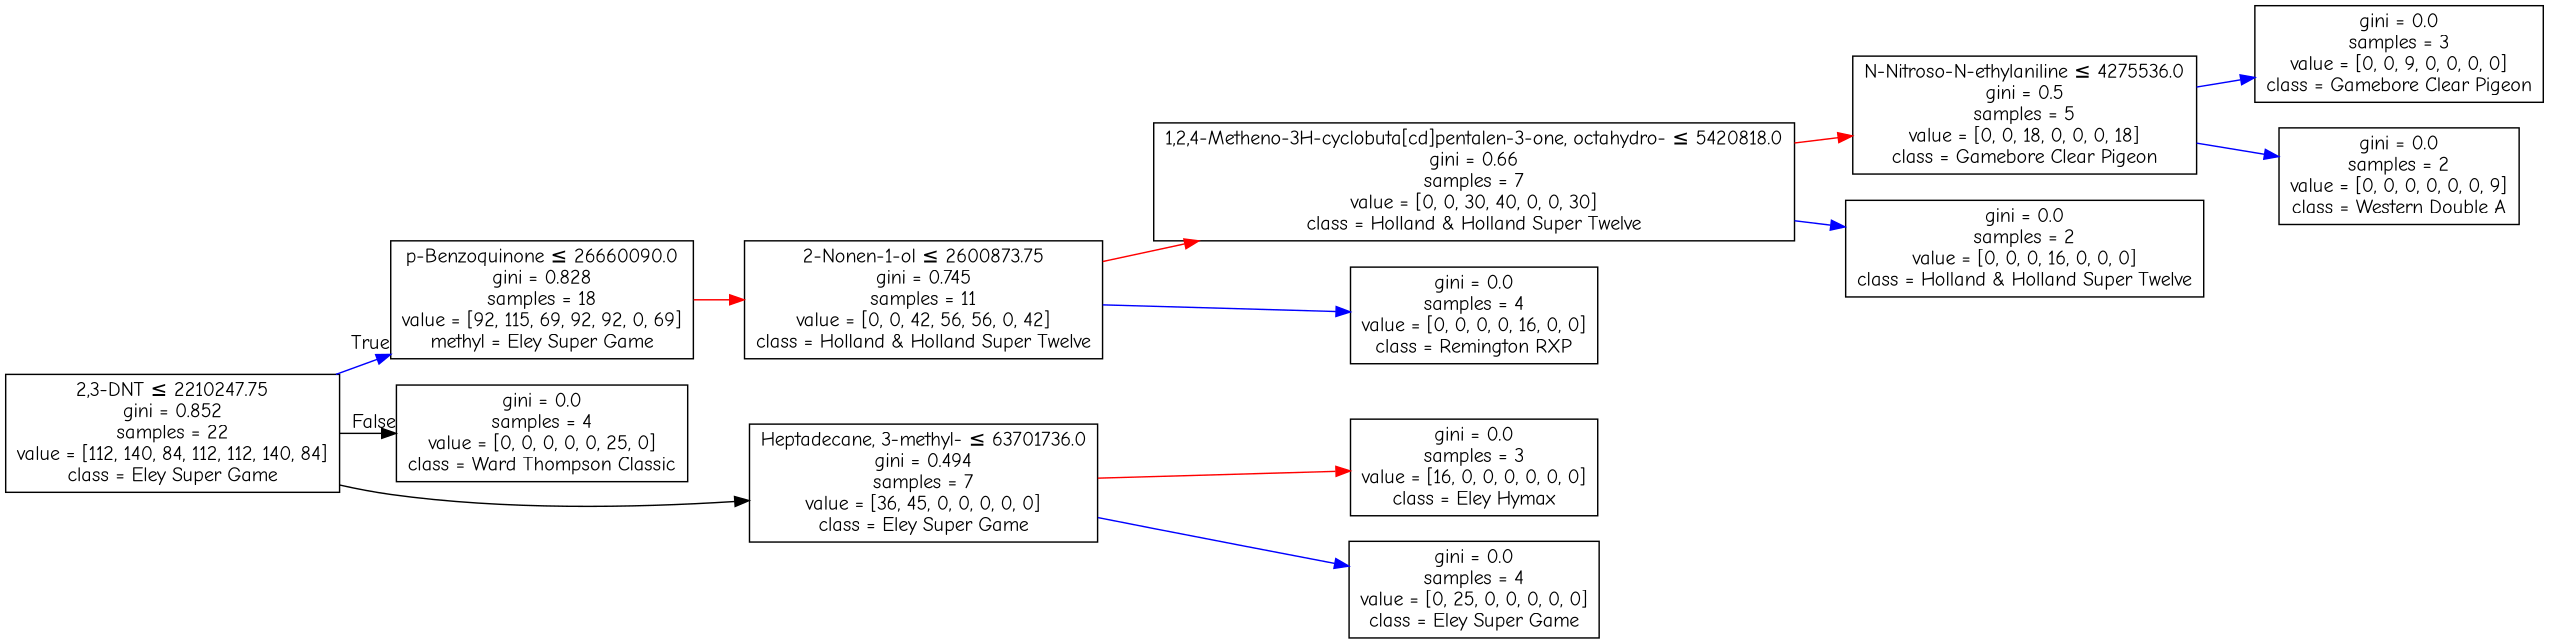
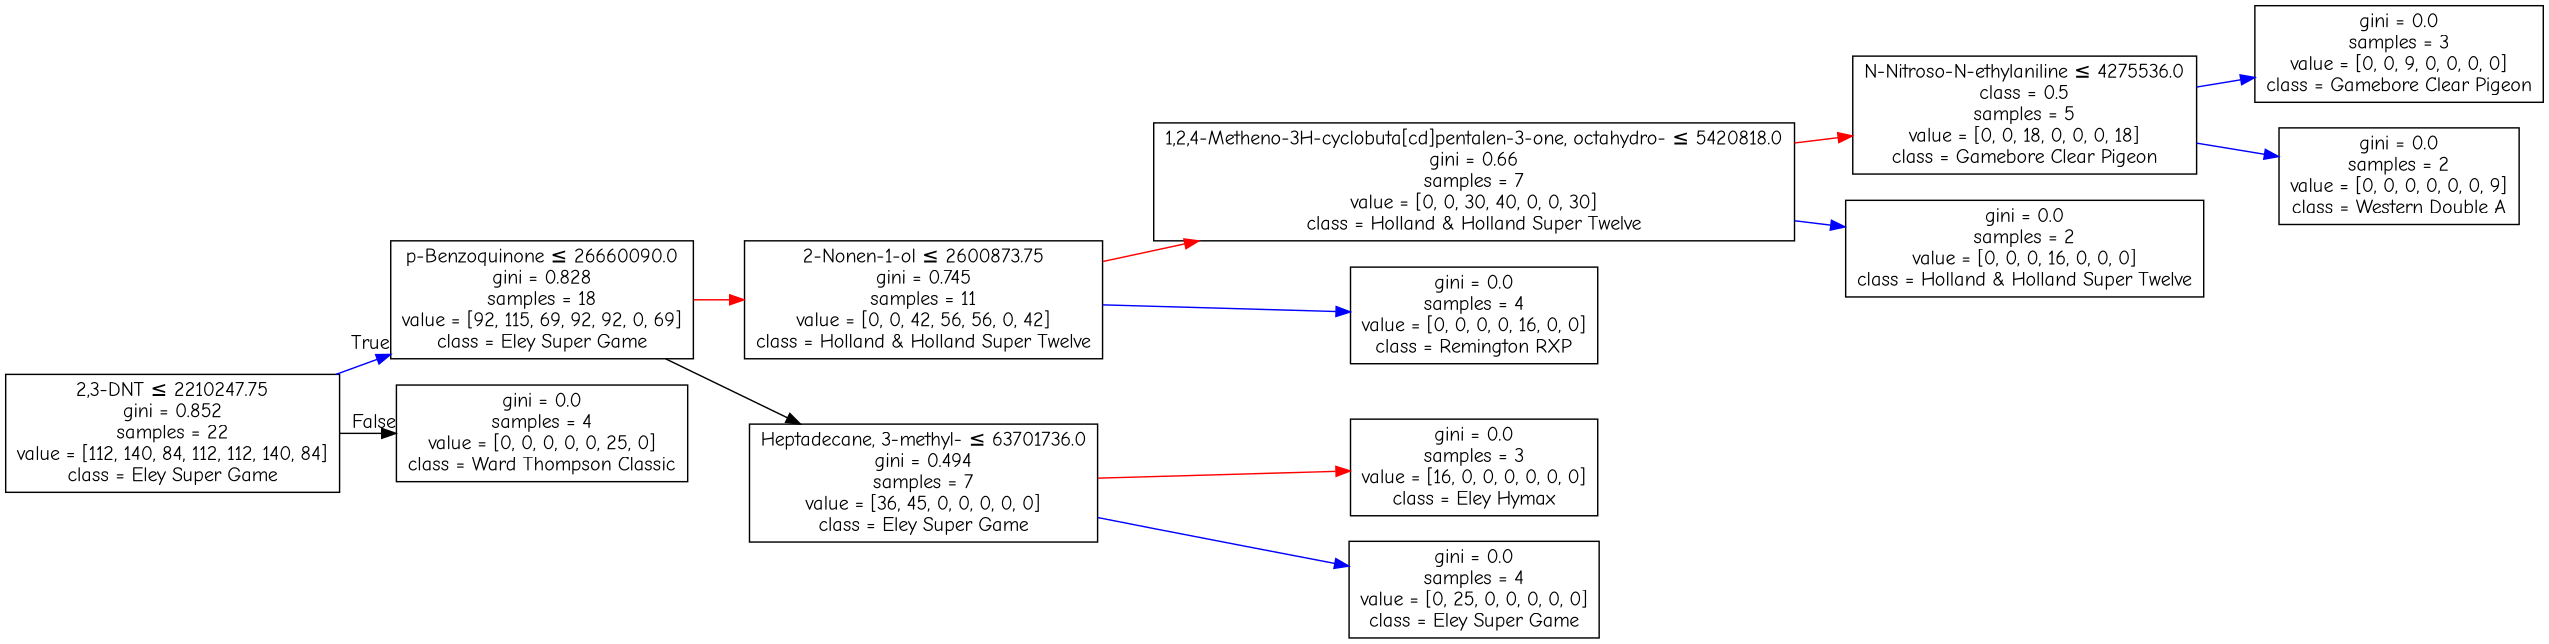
node "N-Nitroso-N-ethylaniline ≤ 4275536.0": text "gini = 0.5" -> "class = 0.5"
node "p-Benzoquinone ≤ 26660090.0": text "methyl = Eley Super Game" -> "class = Eley Super Game"
edge "2,3-DNT ≤ 2210247.75" -> "Heptadecane, 3-methyl- ≤ 63701736.0": now "p-Benzoquinone ≤ 26660090.0" -> "Heptadecane, 3-methyl- ≤ 63701736.0"
